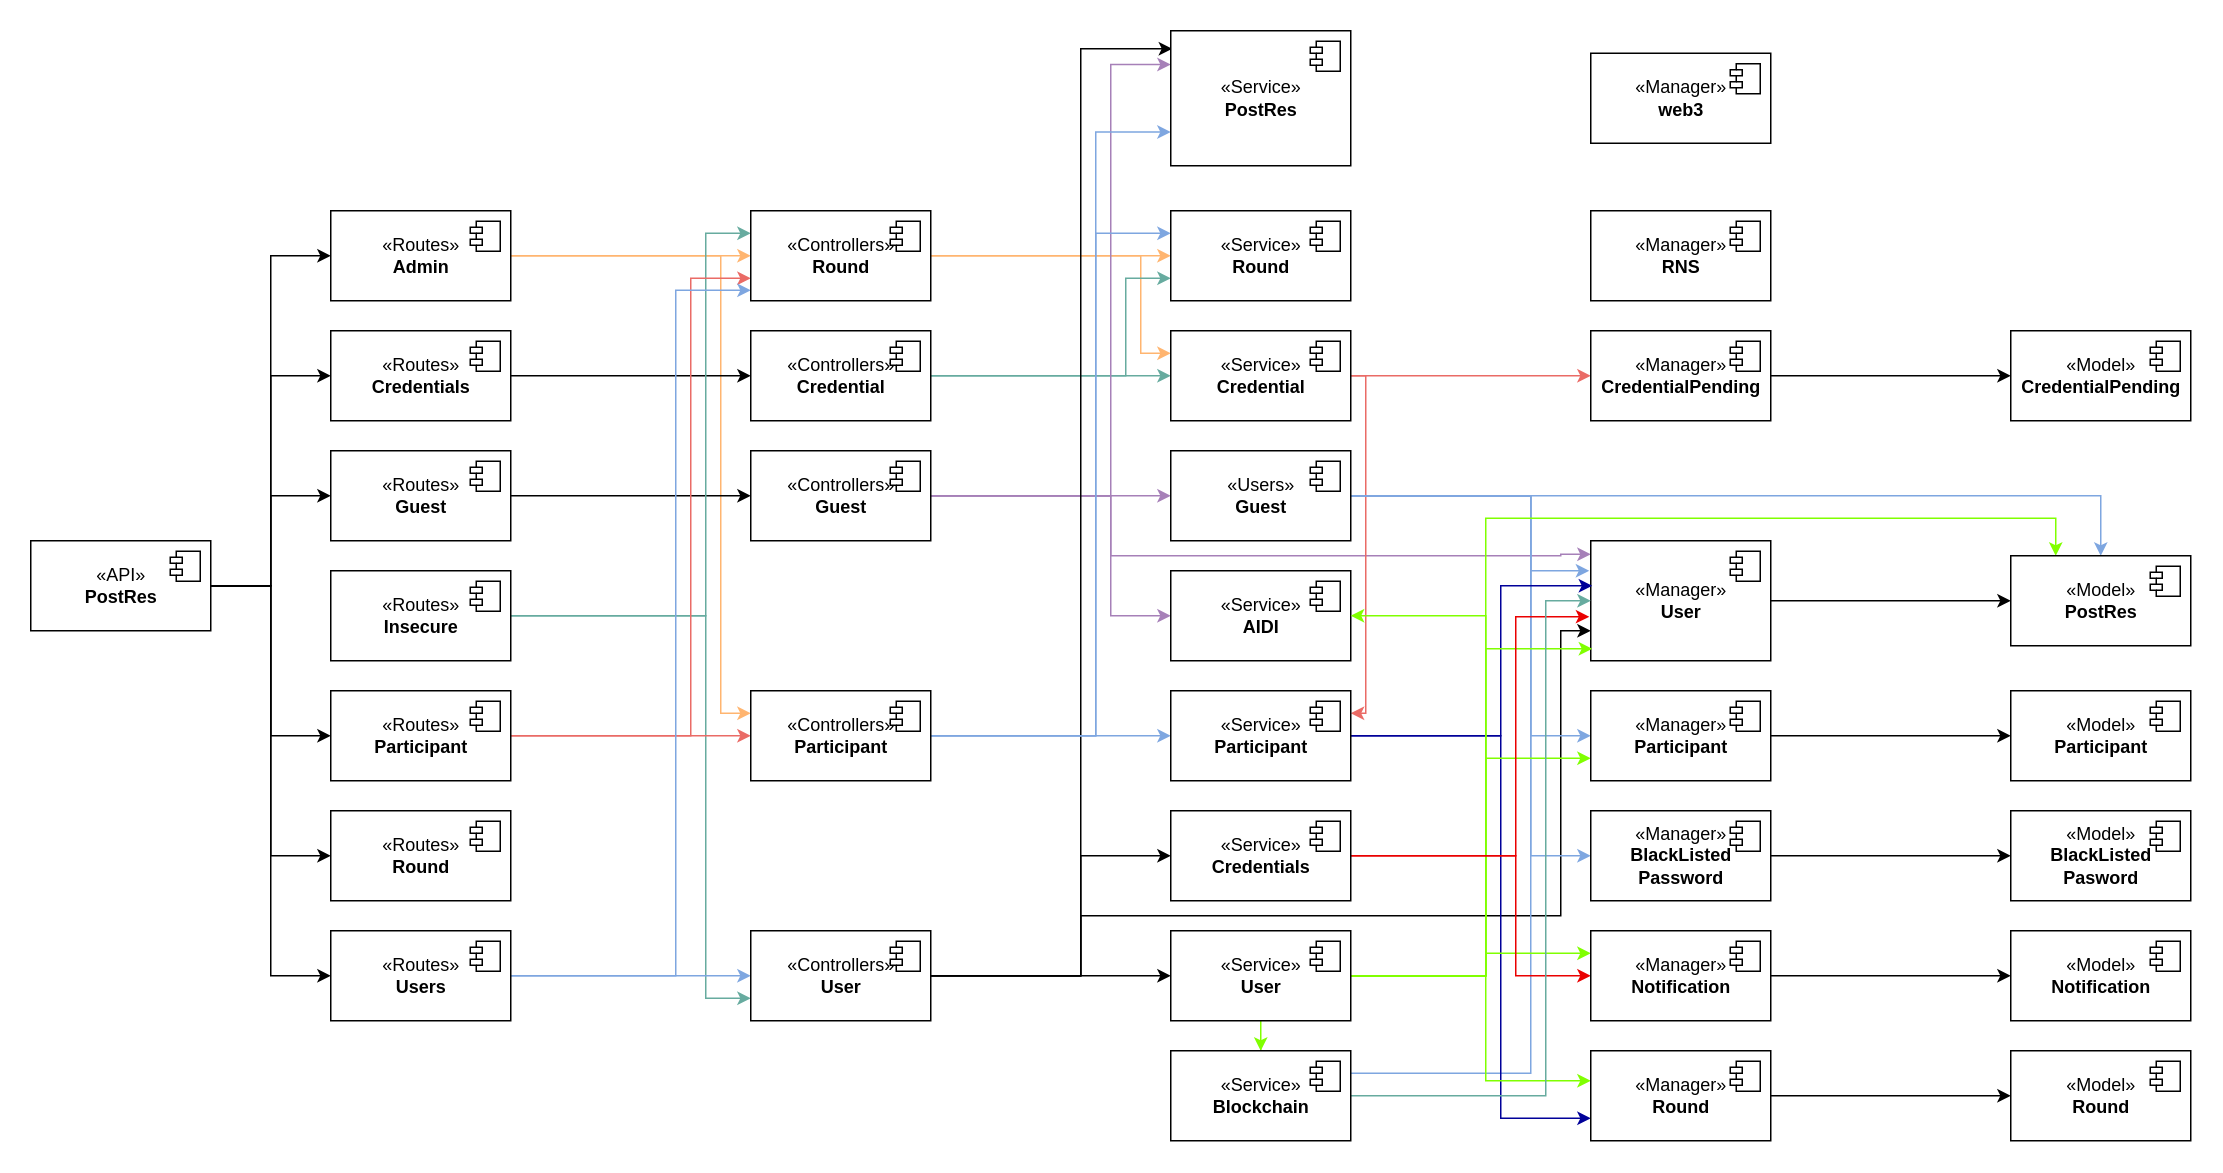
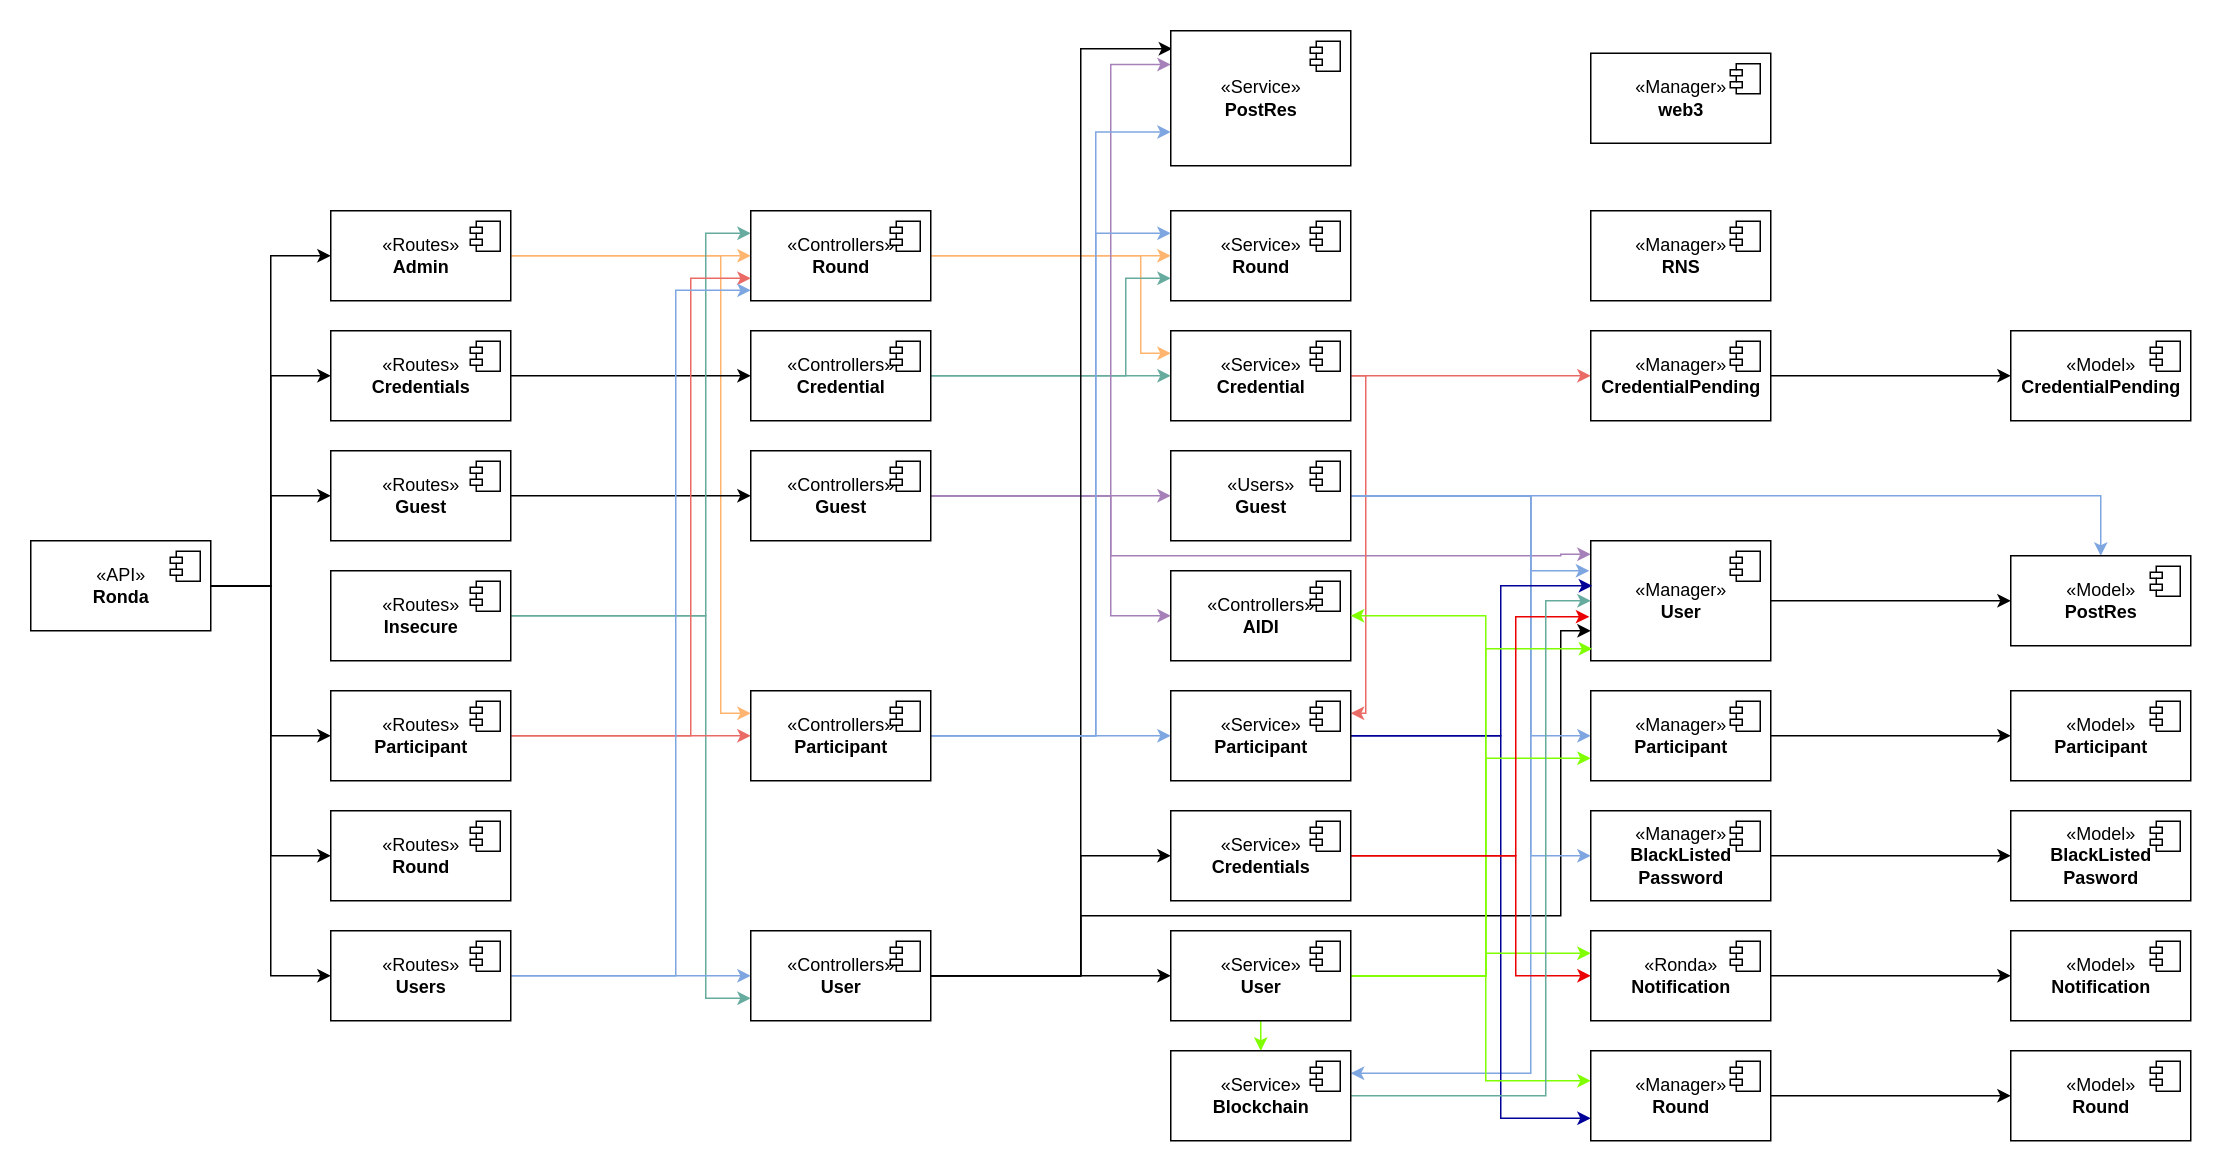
edge "«Service» User" -> "«Model» PostRes": removed
node "«API» PostRes": label "«API» PostRes" -> "«API» Ronda"
node "«Service» AIDI": label "«Service» AIDI" -> "«Controllers» AIDI"
node "«Manager» Notification": label "«Manager» Notification" -> "«Ronda» Notification"
edge "«Users» Guest" -- "«Service» Blockchain": arrowhead none -> classic
